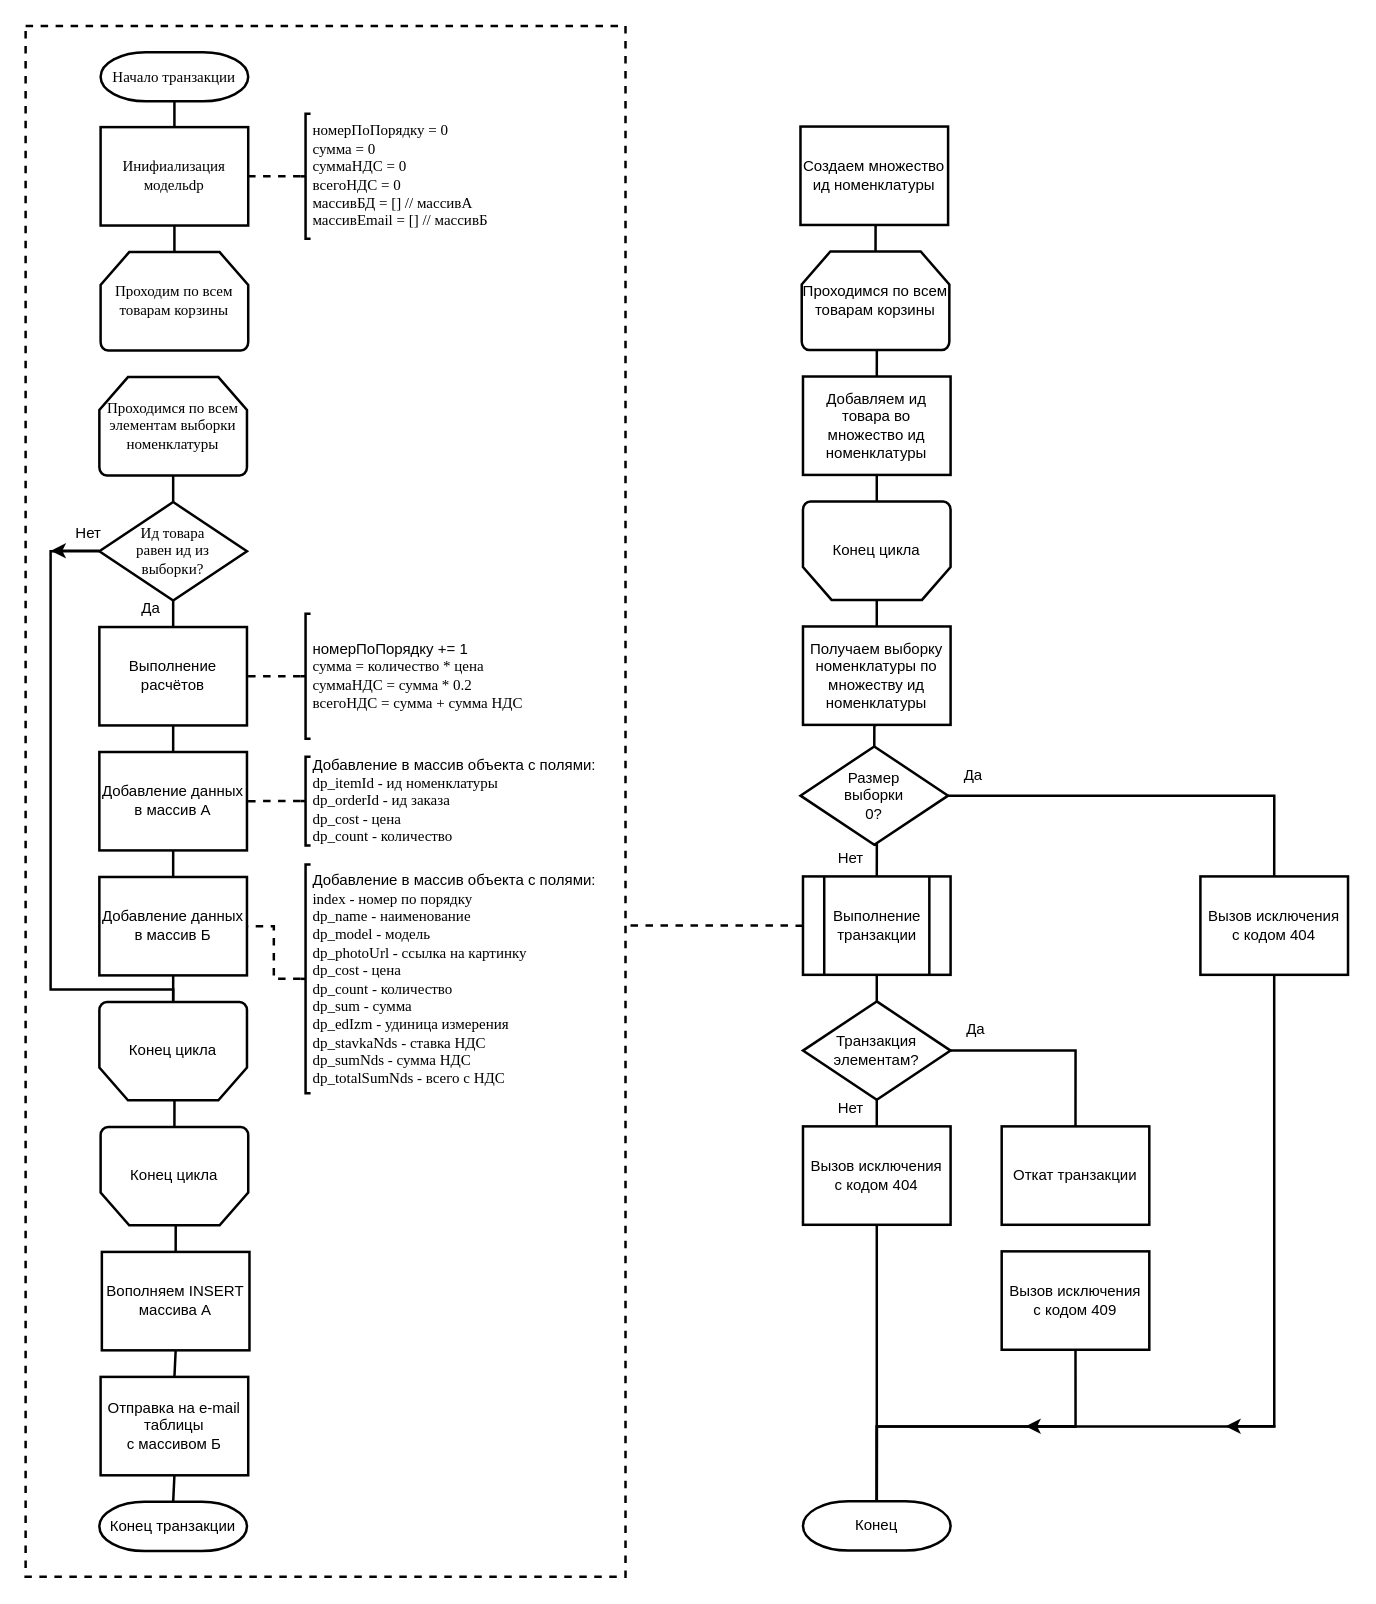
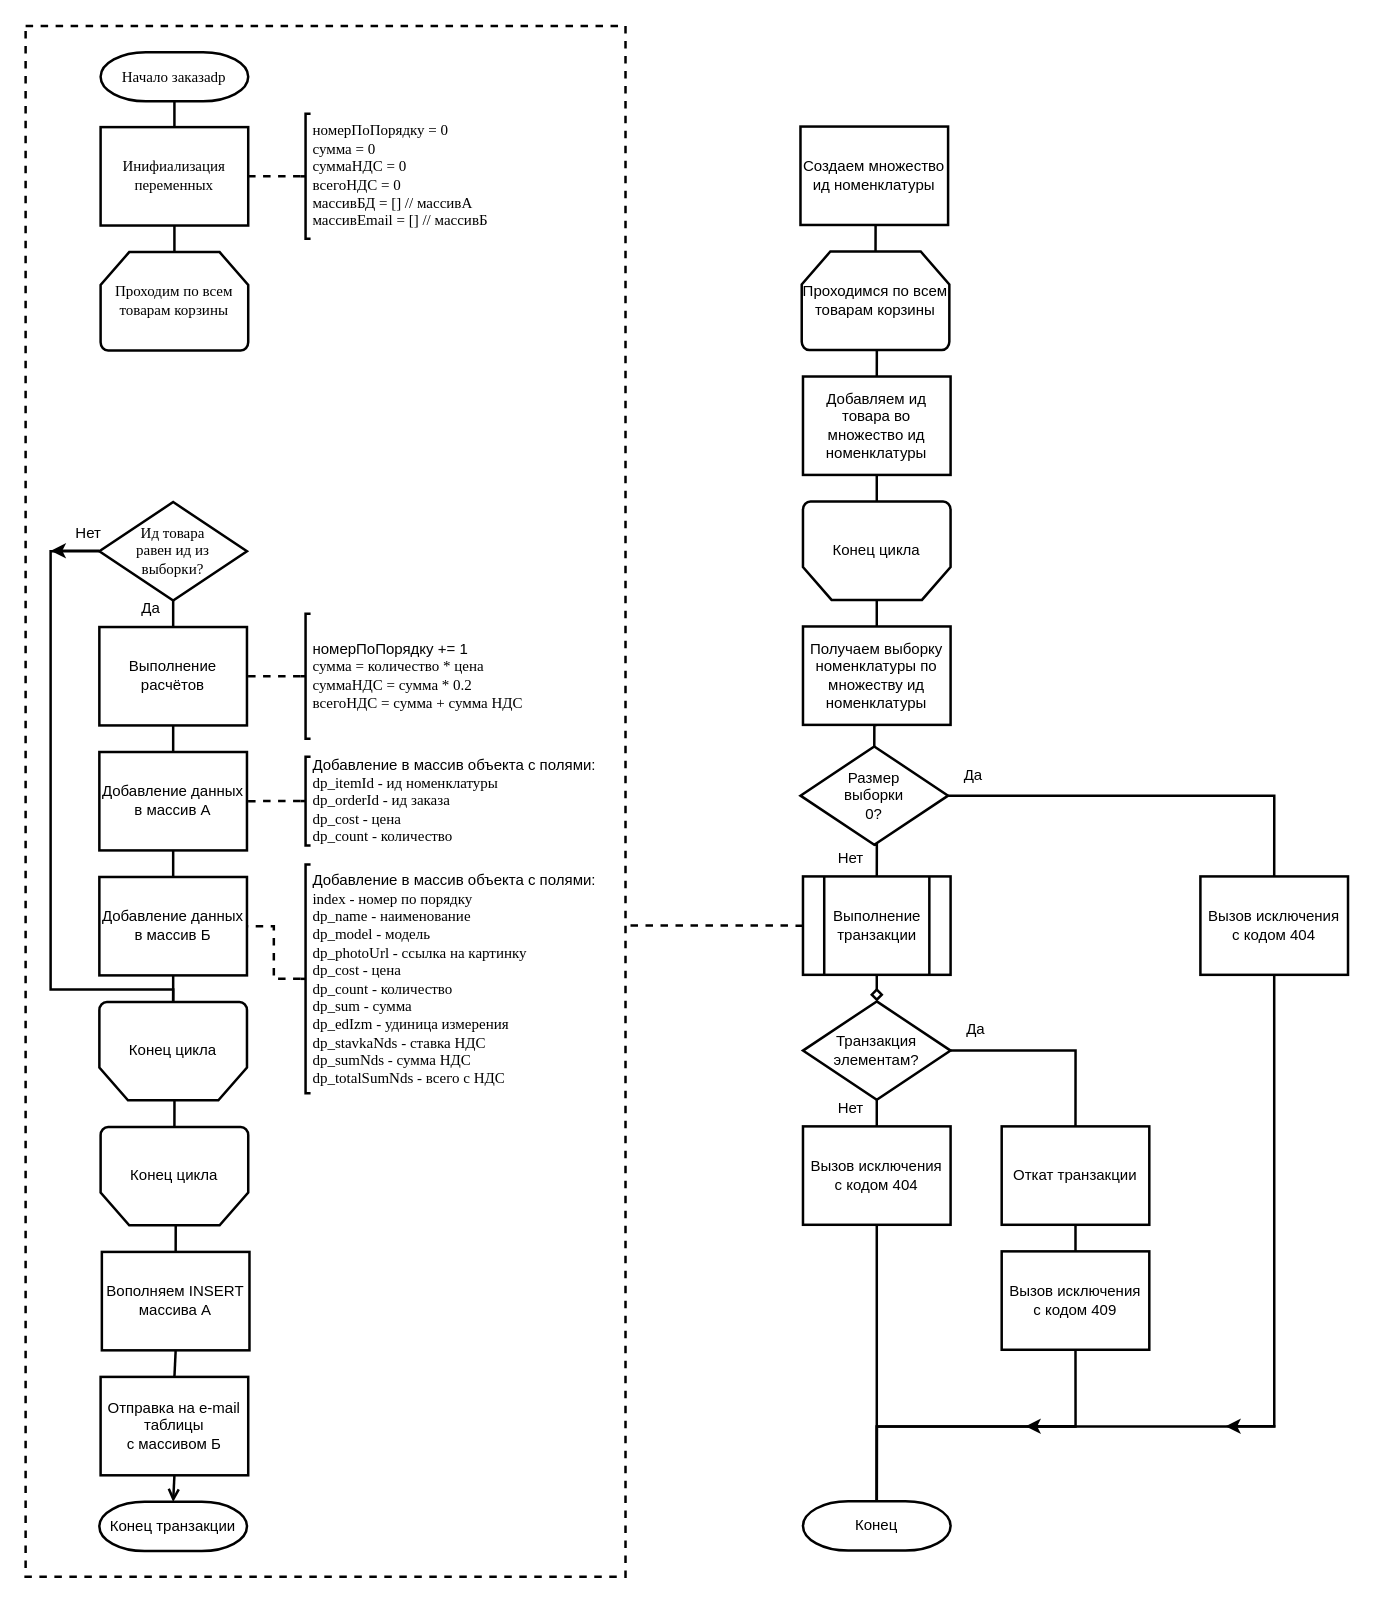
node "Начало транзакции": label "Начало транзакции" -> "Начало заказаdp"
node "Инифиализация модельdp": label "Инифиализация модельdp" -> "Инифиализация переменных"
node "Проходимся по всем элементам выборки номенклатуры": removed
edge "Проходимся по всем элементам выборки номенклатуры" -- "Ид товара равен ид из выборки?": removed
edge "Выполнение транзакции" -- "Транзакция элементам?": arrowhead none -> diamond
edge "Откат транзакции" -- "Вызов исключенияс кодом 409": added
edge "Отправка на e-mail таблицы с массивом Б" -- "Конец транзакции": arrowhead none -> open
